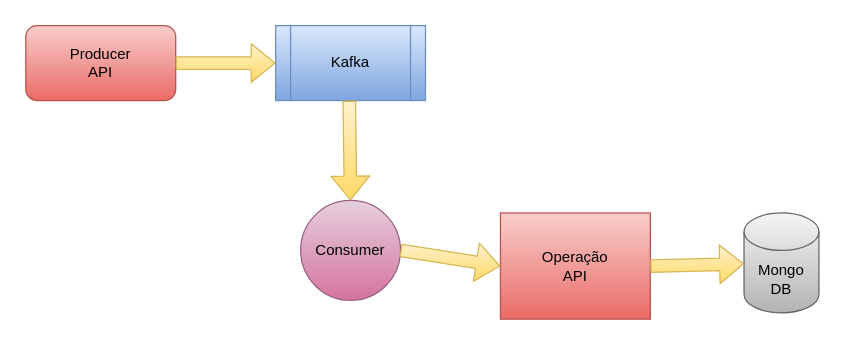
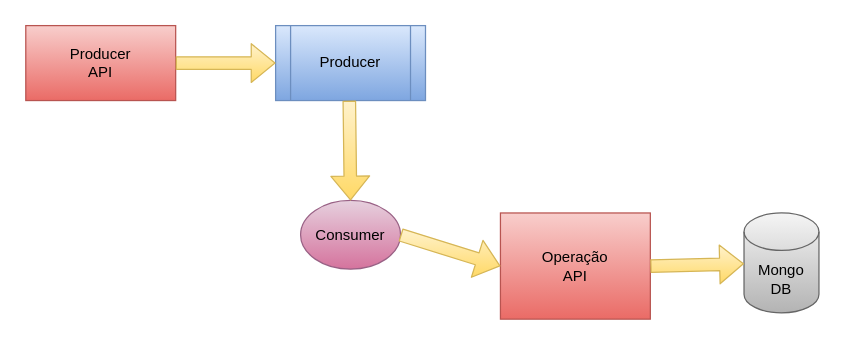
node "Producer API": shape rounded rectangle -> rectangle
node "Kafka": label "Kafka" -> "Producer"
node "Consumer": size 100x100 -> 100x69
